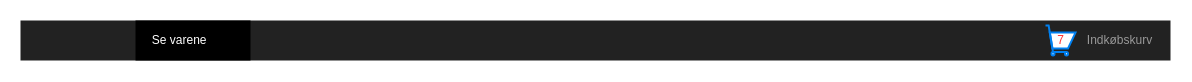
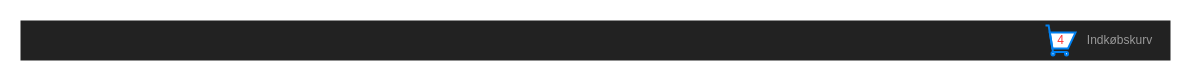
node "Se varene": removed
node "7": label "7" -> "4"
